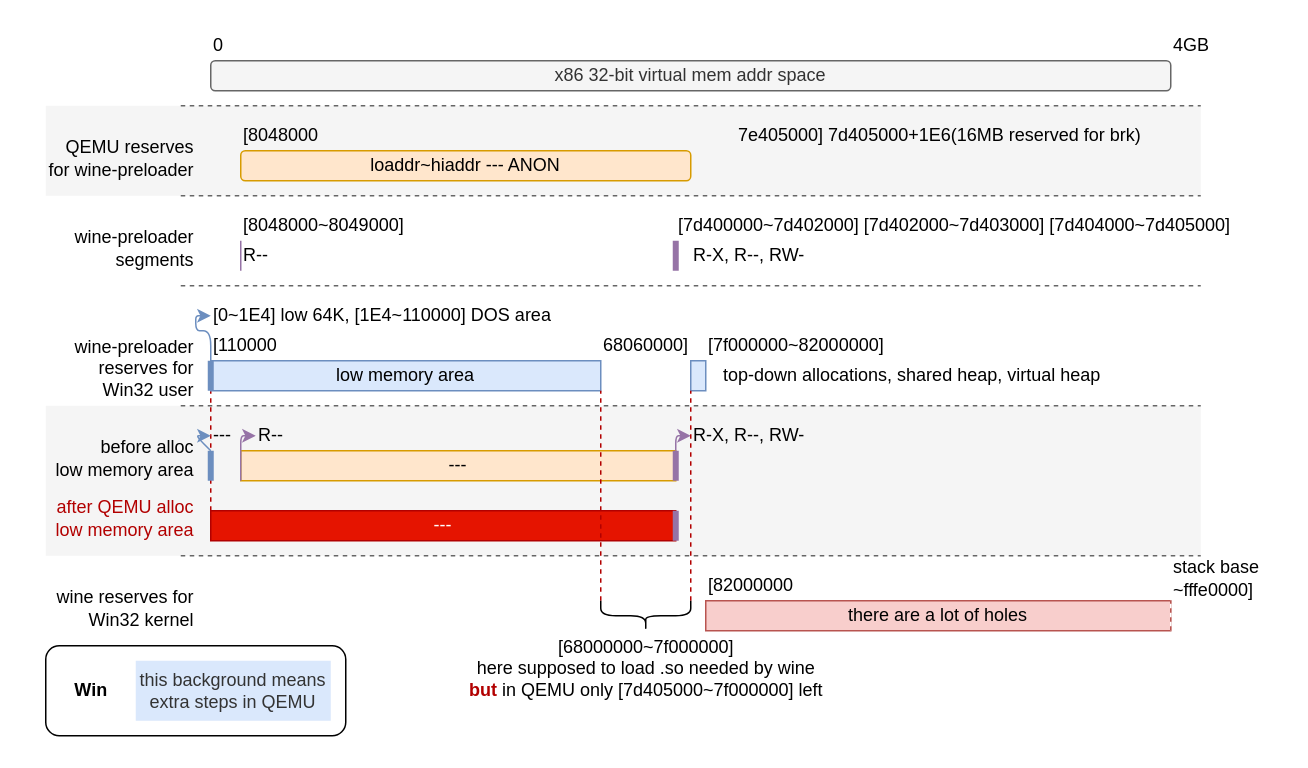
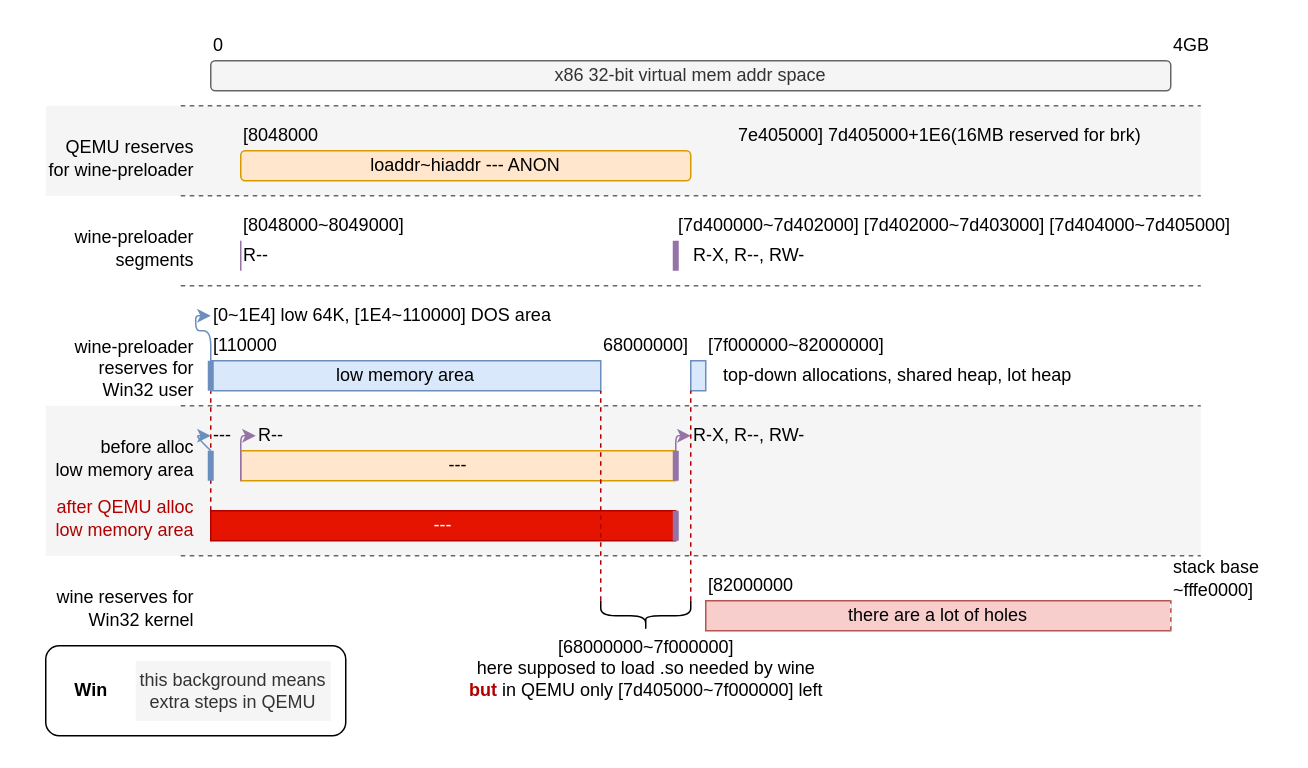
node "68060000]": label "68060000]" -> "68000000]"
node "top-down allocations, shared heap, virtual heap": label "top-down allocations, shared heap, virtual heap" -> "top-down allocations, shared heap, lot heap"
node "this background means extra steps in QEMU": fillcolor #dae8fc -> #f5f5f5
